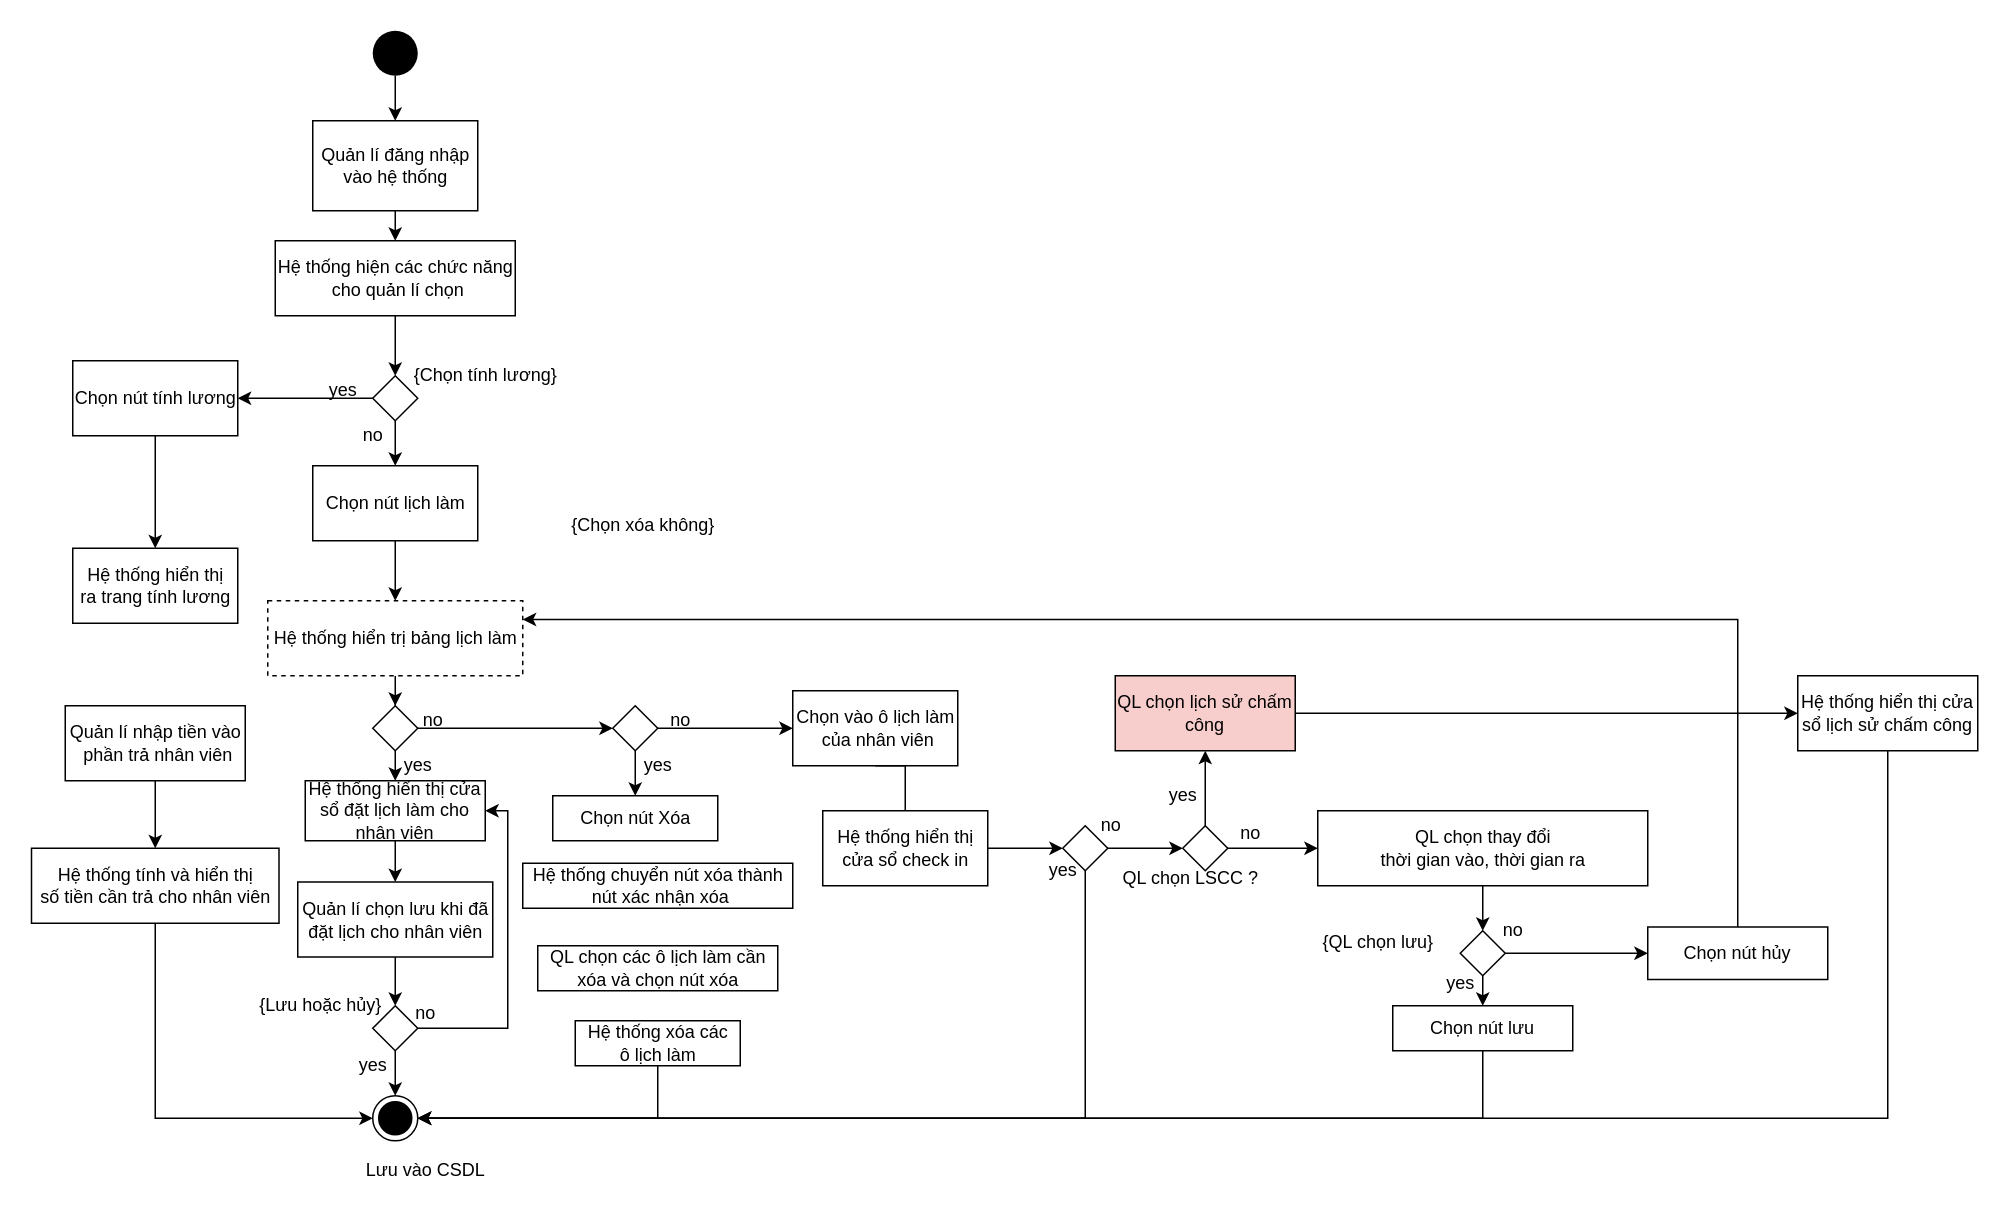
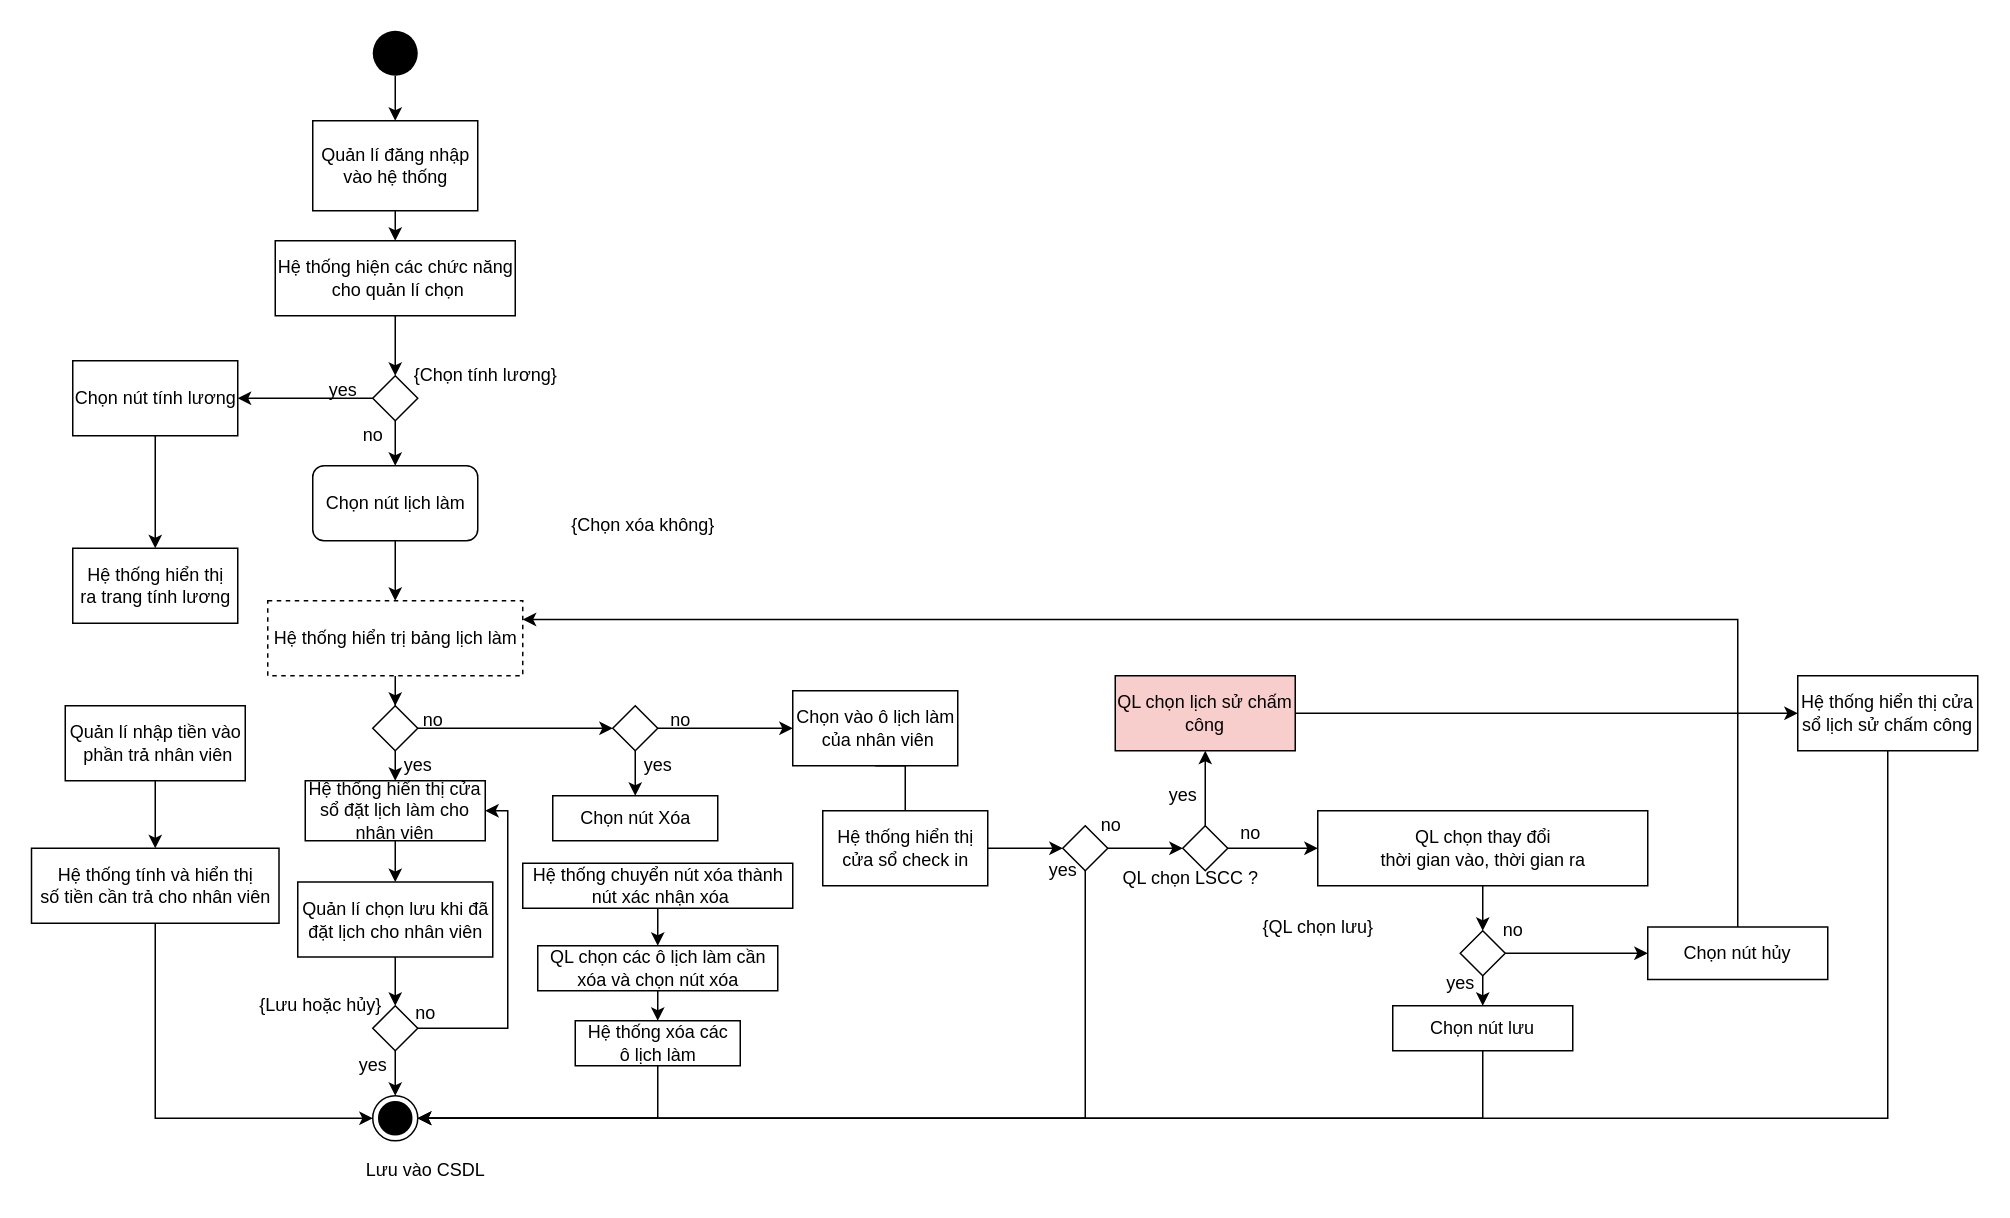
node "Chọn nút lịch làm": shape rectangle -> rounded rectangle
edge "Hệ thống chuyển nút xóa thành nút xác nhận xóa" -> "QL chọn các ô lịch làm cần xóa và chọn nút xóa": added
node "{QL chọn lưu}": moved (1378, 942) -> (1318, 927)
edge "QL chọn các ô lịch làm cần xóa và chọn nút xóa" -> "Hệ thống xóa các ô lịch làm": added
